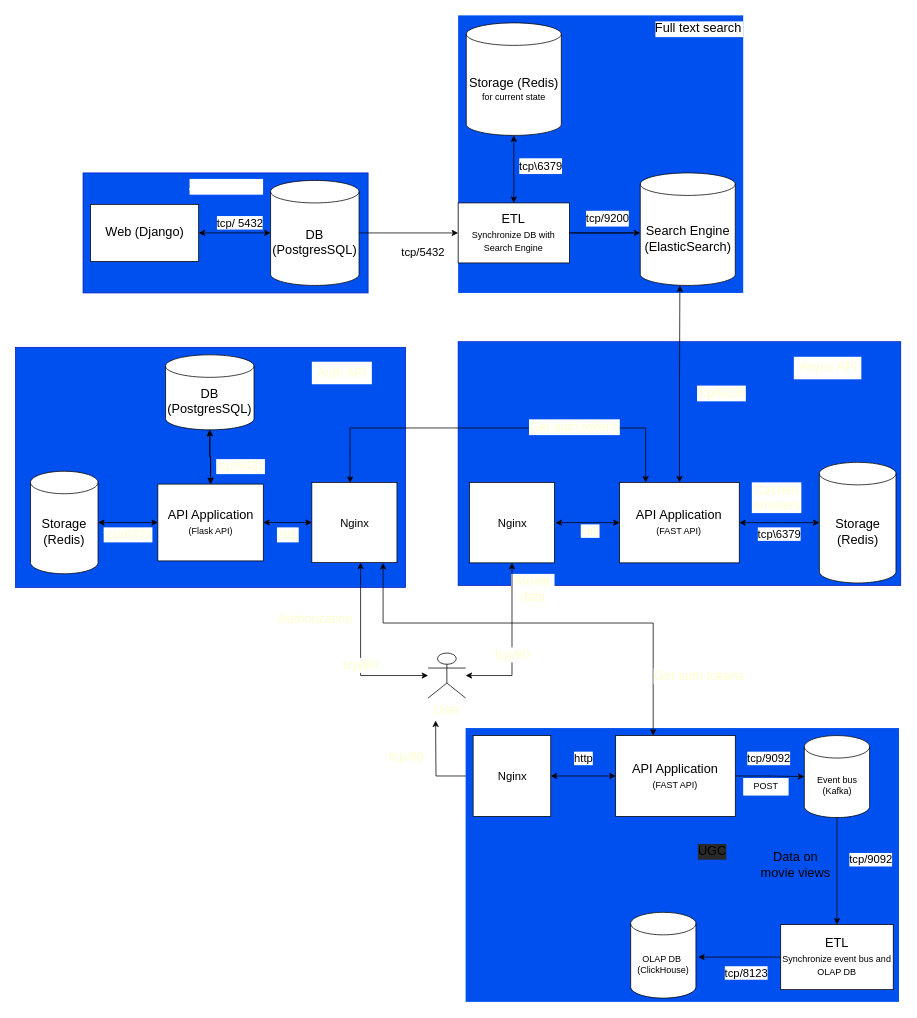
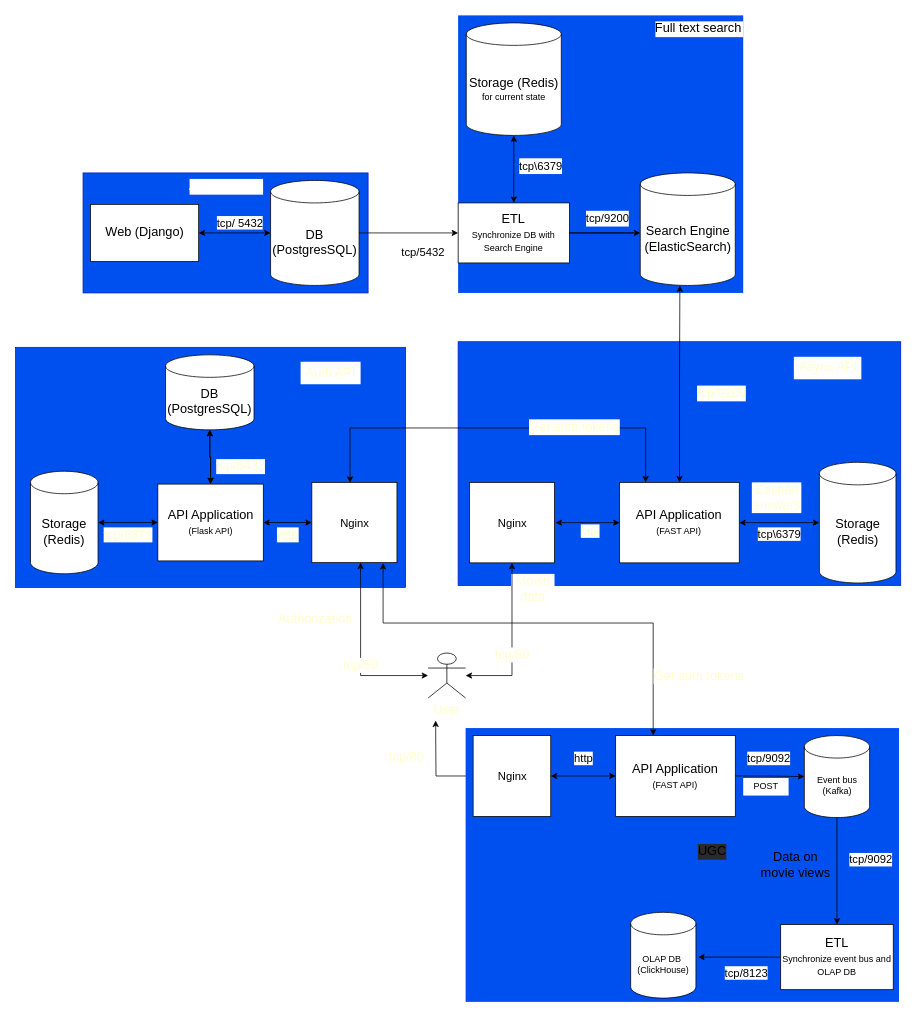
node "Auth API": moved (342, 373) -> (330, 373)
